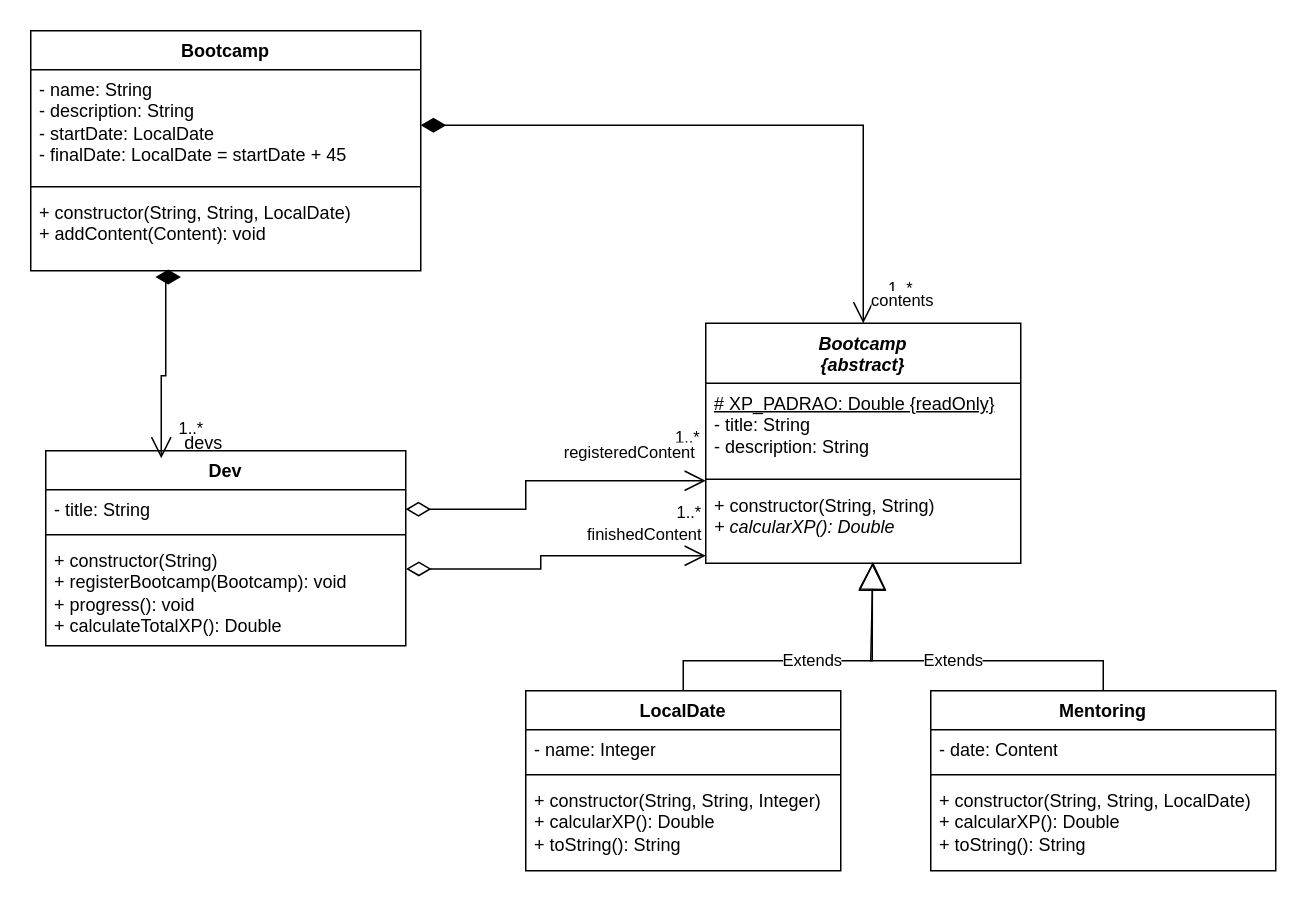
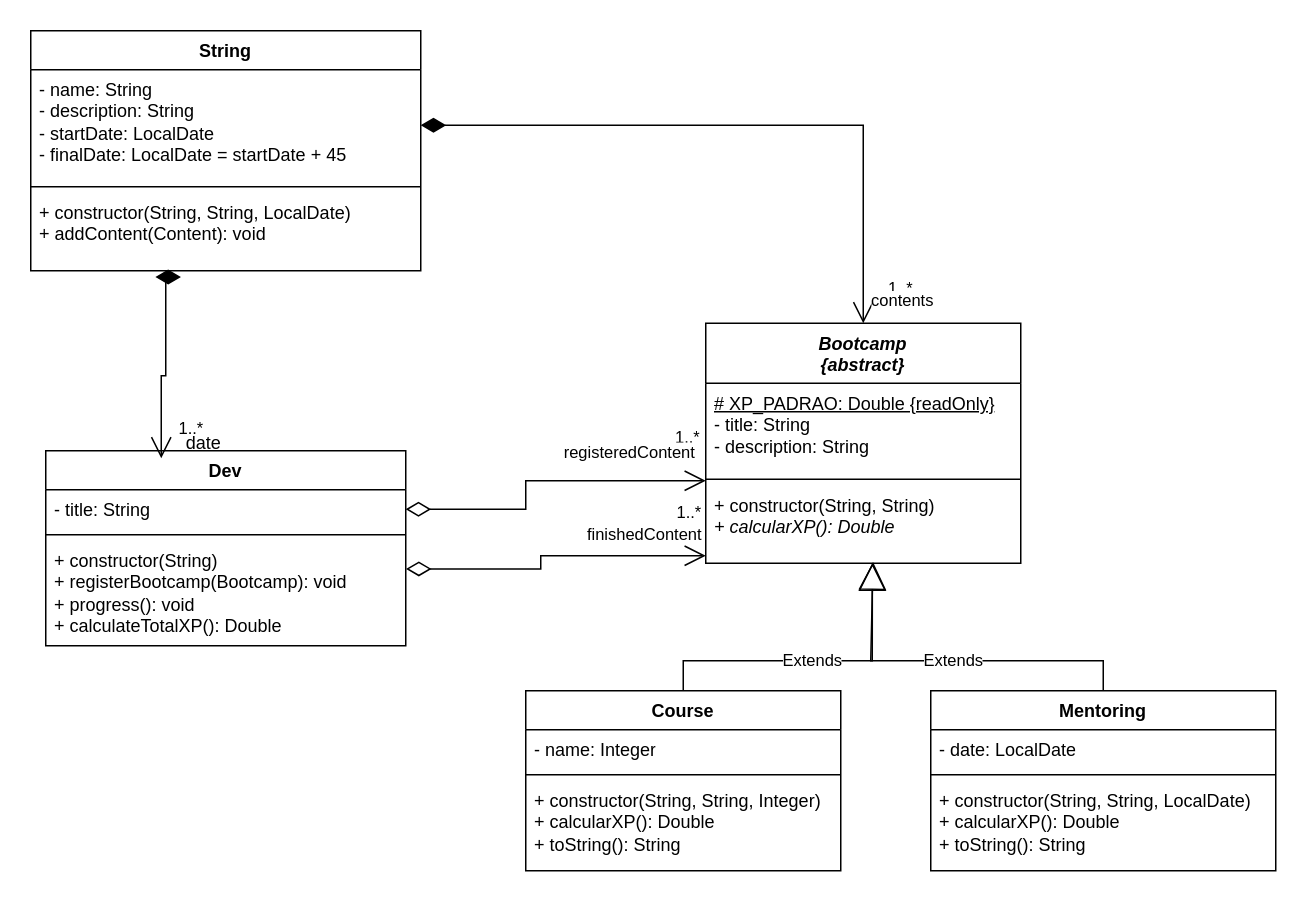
node "Bootcamp": label "Bootcamp" -> "String"
node "devs": label "devs" -> "date"
node "LocalDate": label "LocalDate" -> "Course"
node "- date: Content": label "- date: Content" -> "- date: LocalDate"
